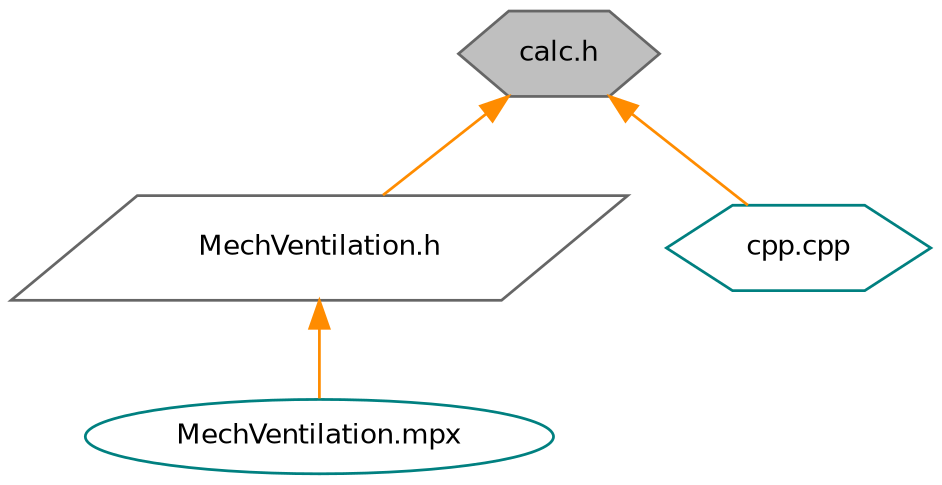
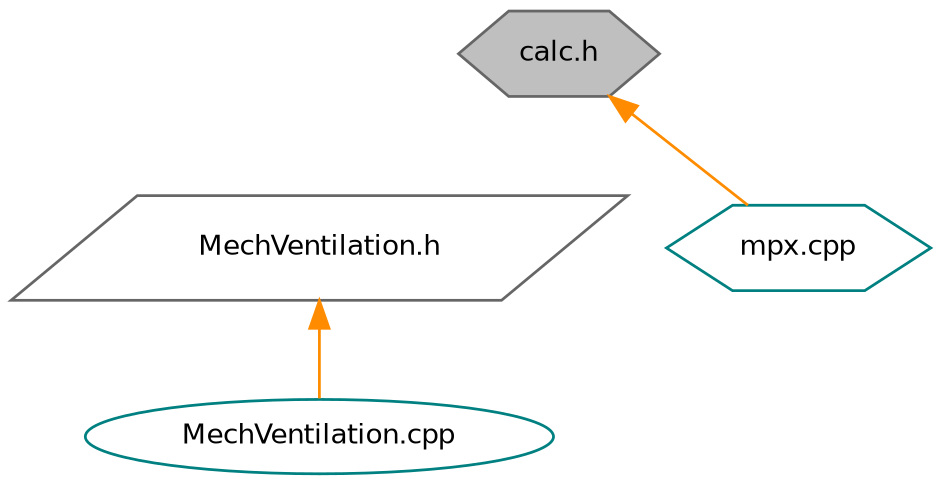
edge "MechVentilation.h" -> "calc.h": removed
node "cpp.cpp": label "cpp.cpp" -> "mpx.cpp"
node "MechVentilation.mpx": label "MechVentilation.mpx" -> "MechVentilation.cpp"
